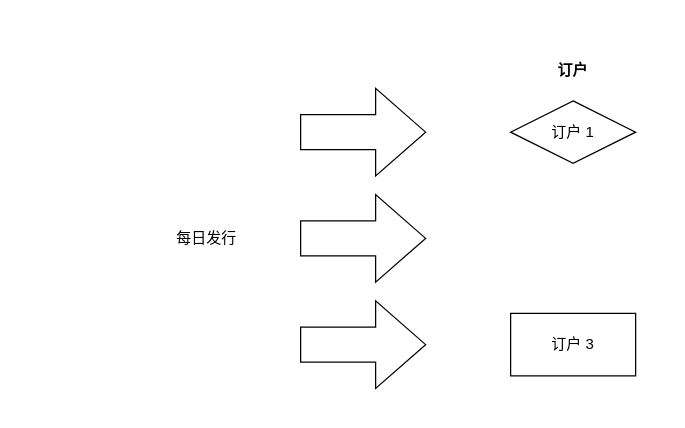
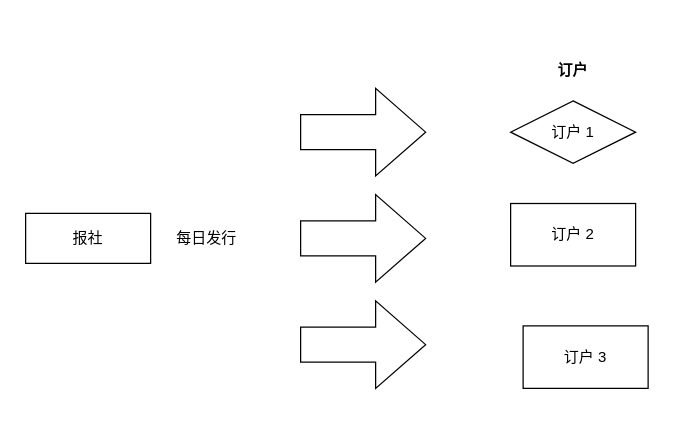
node "订户 2": added
node "报社": added
node "订户 3": moved (573, 344) -> (586, 357)
